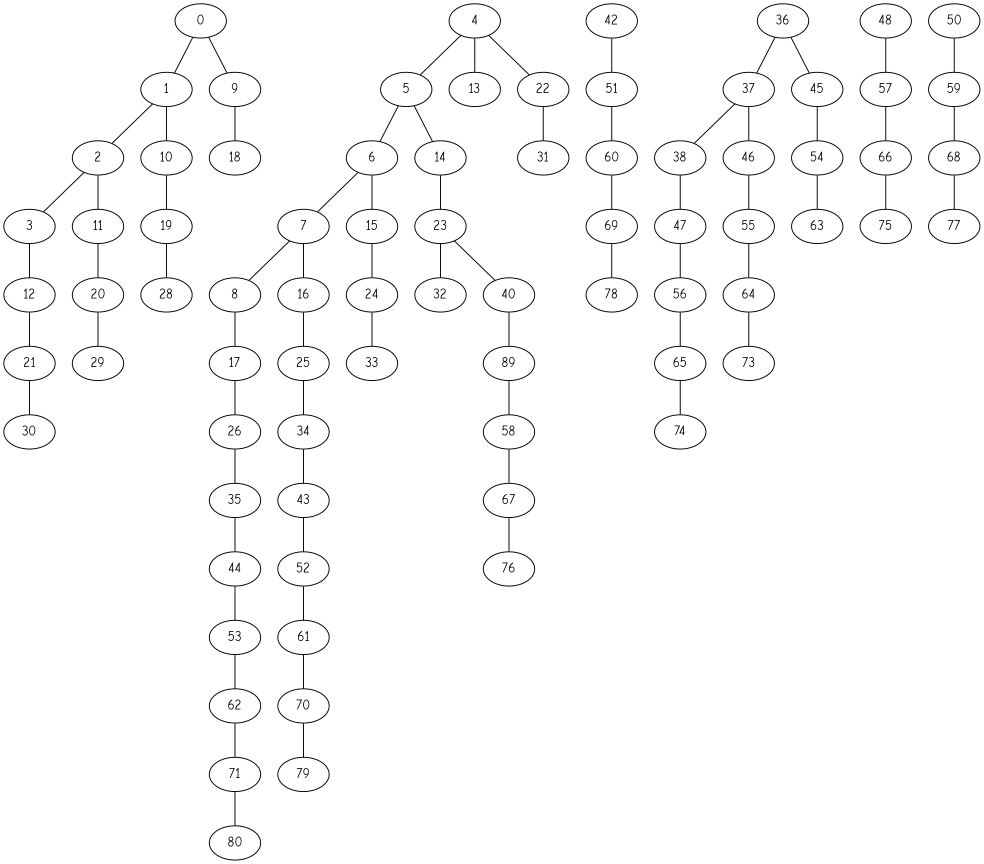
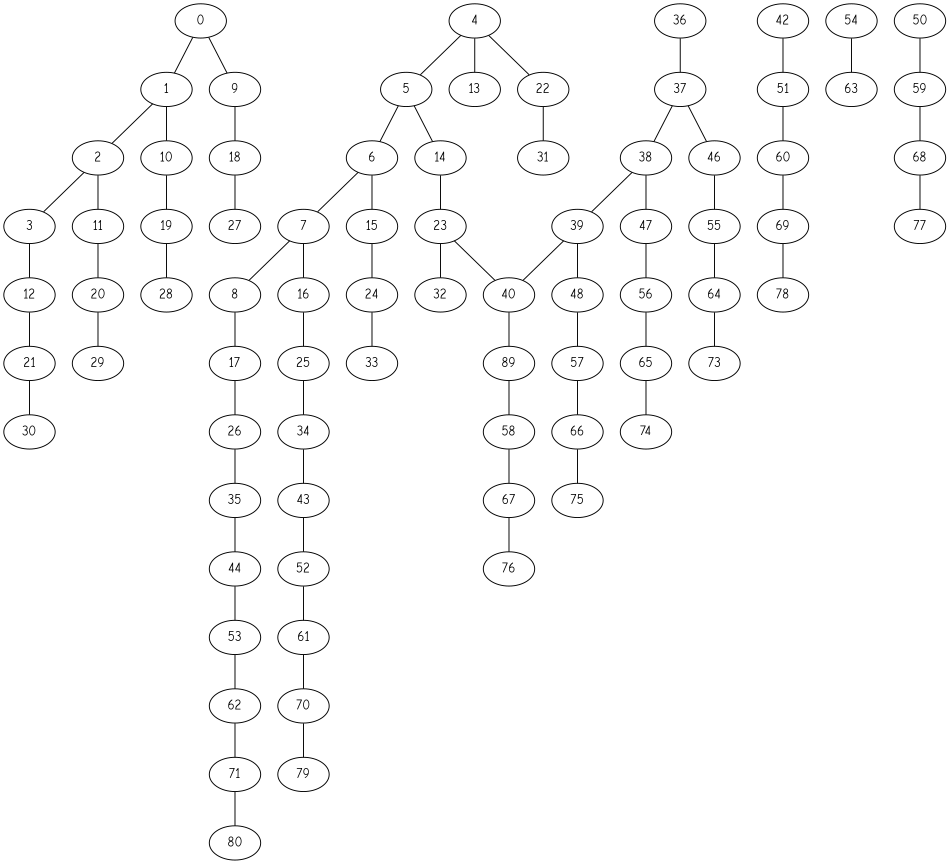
node "45": removed
node "27": added
node "39": added
